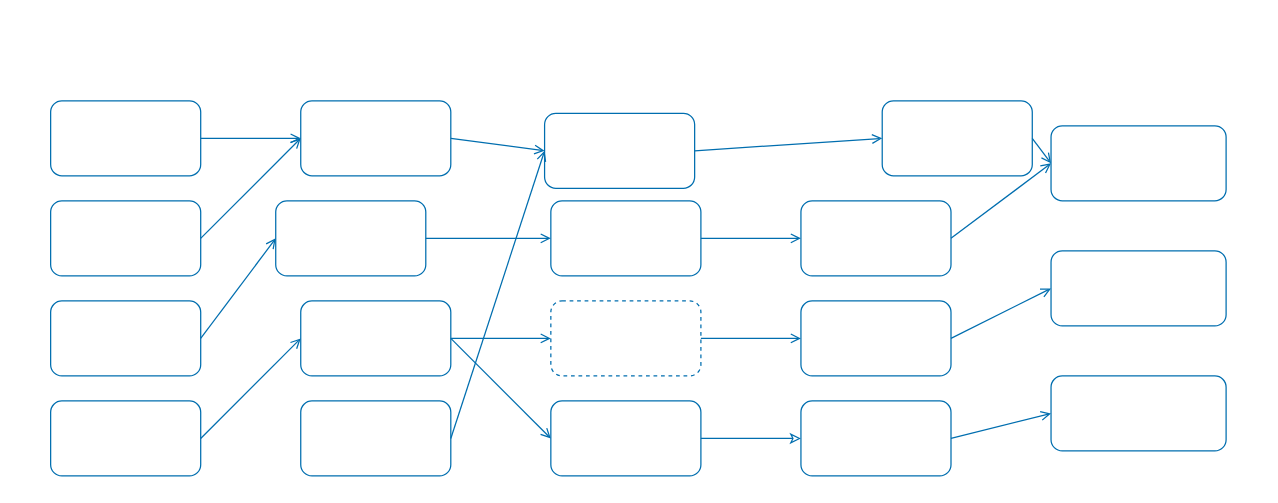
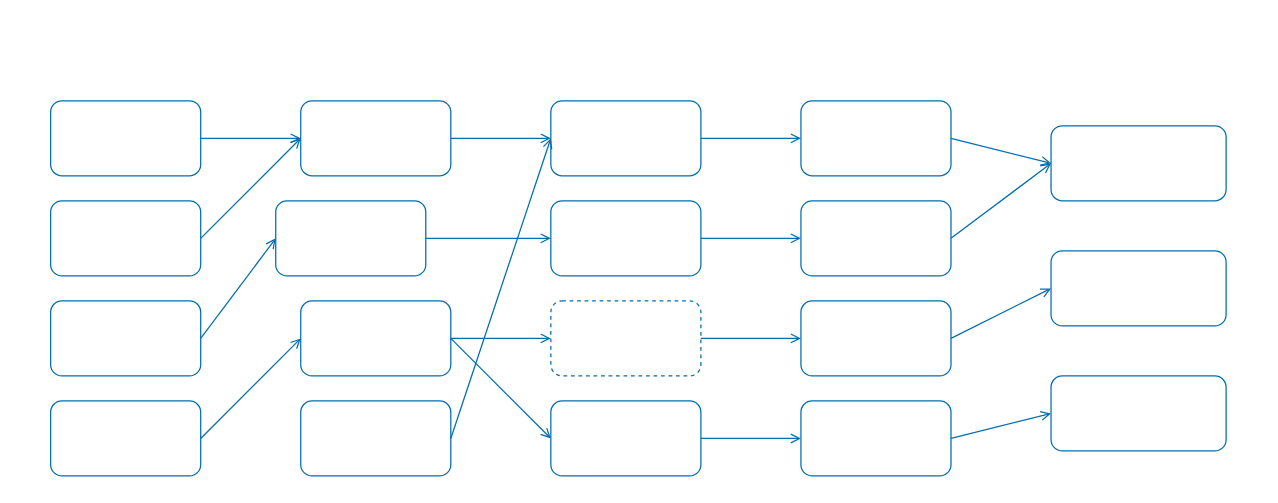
node "15% reducción de ciclo de ventas": moved (957, 138) -> (876, 138)
node "Procesos de ventas estandarizados": moved (619, 151) -> (626, 138)
edge "Equipos comerciales por segmento" -> "25% reducción en costos de adquisición": arrowhead classic -> open
